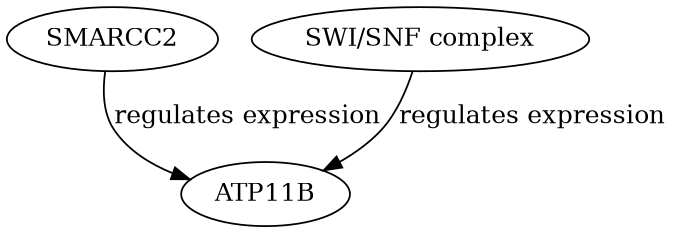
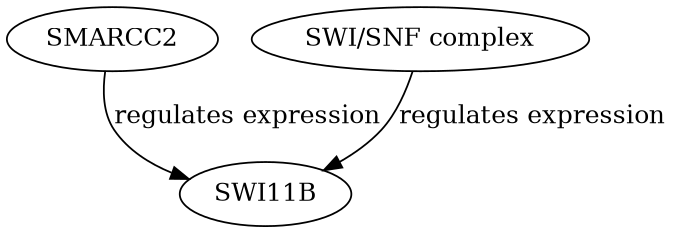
node "ATP11B": label "ATP11B" -> "SWI11B"
